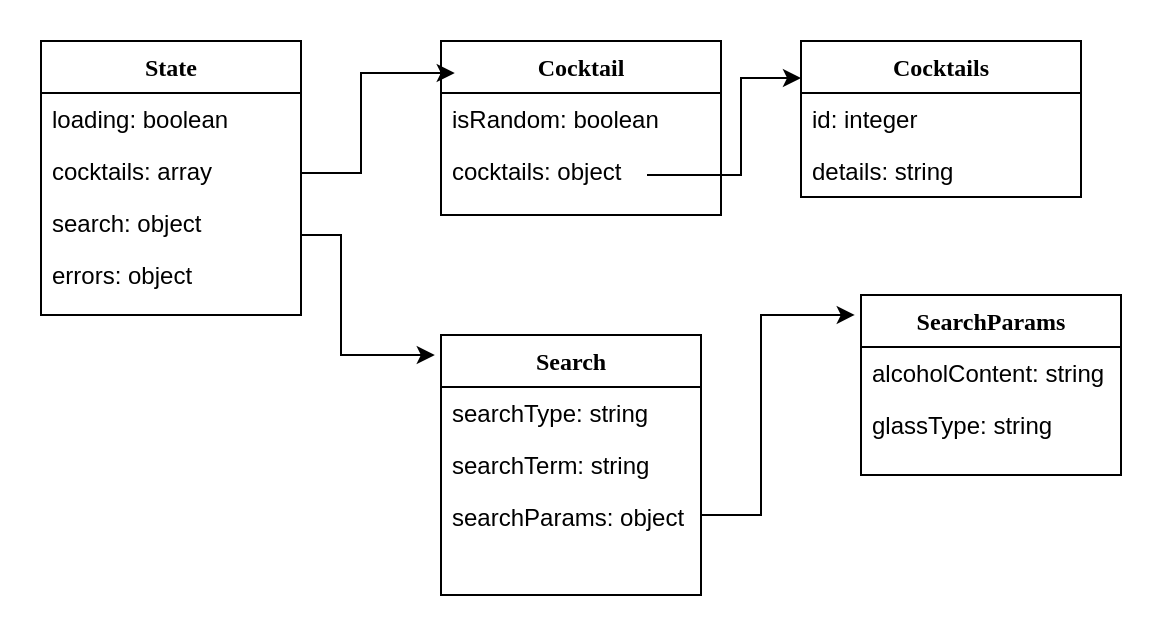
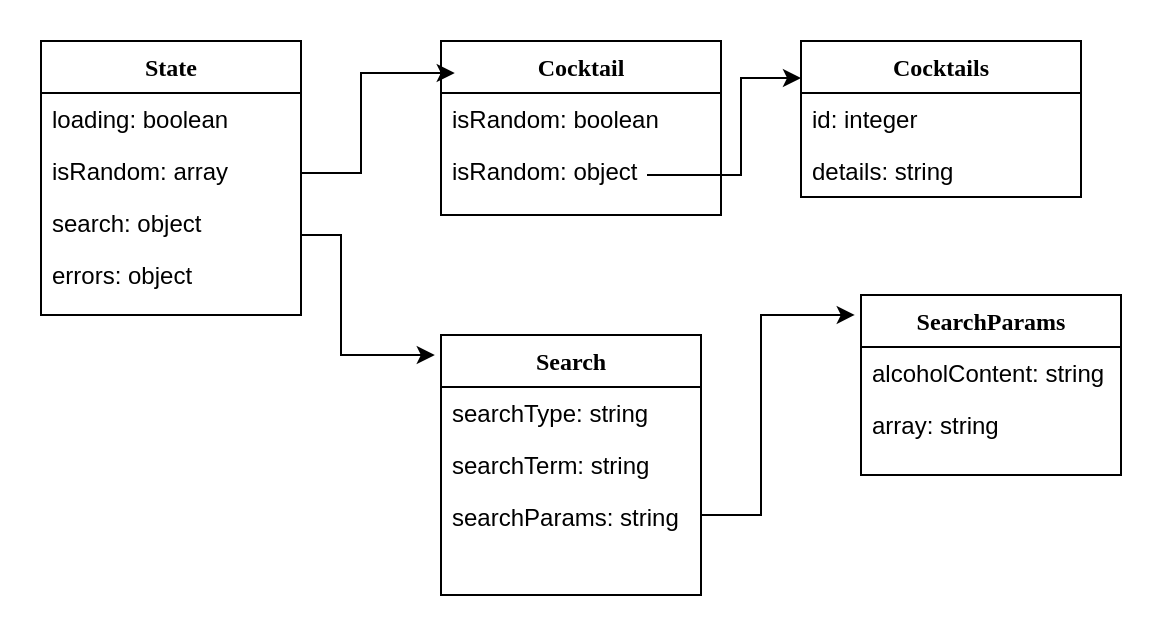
node "cocktails: array": label "cocktails: array" -> "isRandom: array"
node "cocktails: object": label "cocktails: object" -> "isRandom: object"
node "glassType: string": label "glassType: string" -> "array: string"
node "searchParams: object": label "searchParams: object" -> "searchParams: string"
